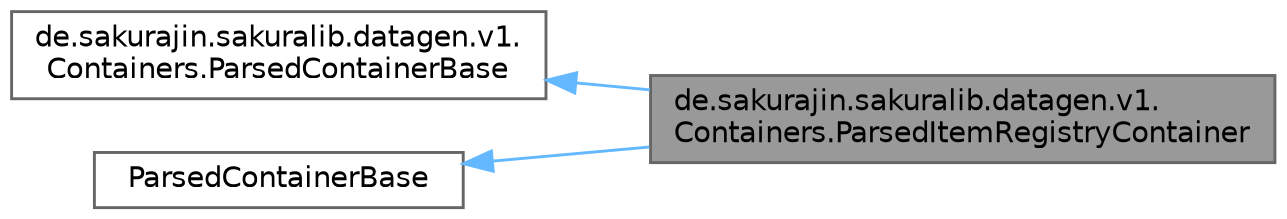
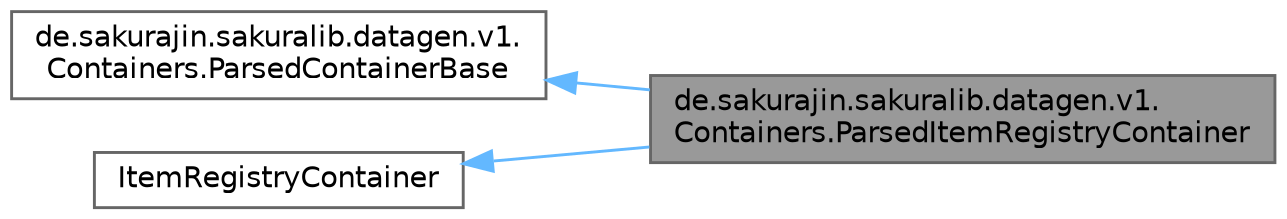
node "ParsedContainerBase": label "ParsedContainerBase" -> "ItemRegistryContainer"
